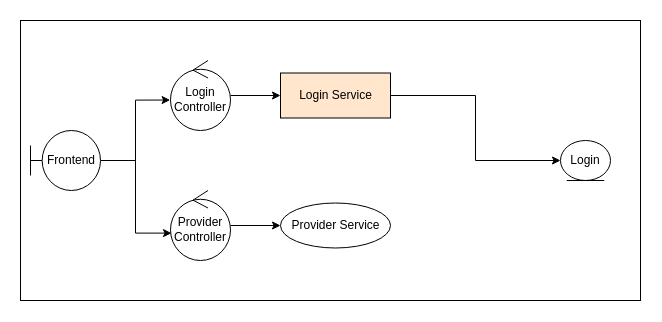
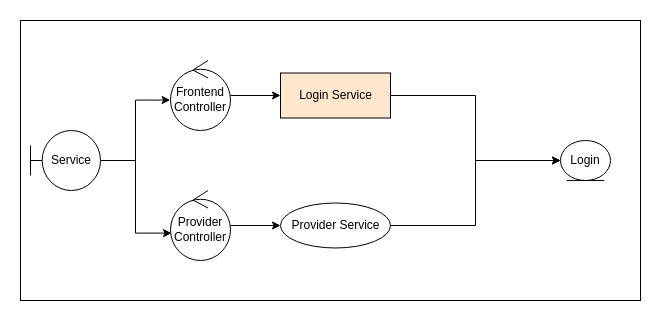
node "Login Controller": label "Login Controller" -> "Frontend Controller"
node "Frontend": label "Frontend" -> "Service"
edge "Provider Service" -> "Login": added
